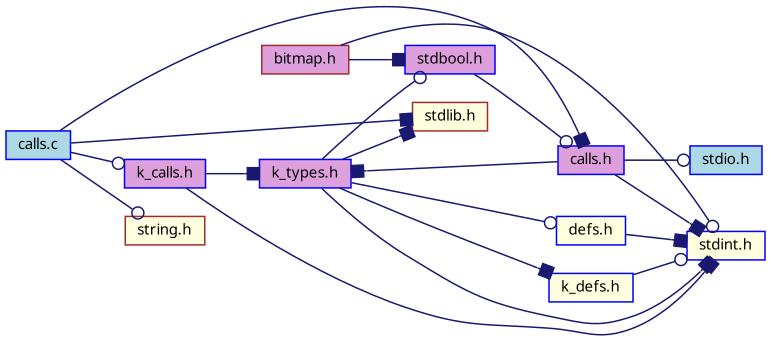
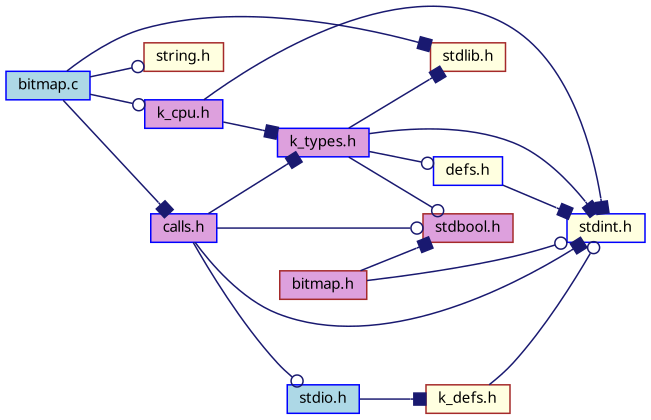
node "stdbool.h": color blue -> brown
edge "stdbool.h" -> "calls.h": reversed
node "calls.c": label "calls.c" -> "bitmap.c"
node "k_calls.h": label "k_calls.h" -> "k_cpu.h"
edge "k_types.h" -> "k_defs.h": now "stdio.h" -> "k_defs.h"
node "k_defs.h": color blue -> brown
